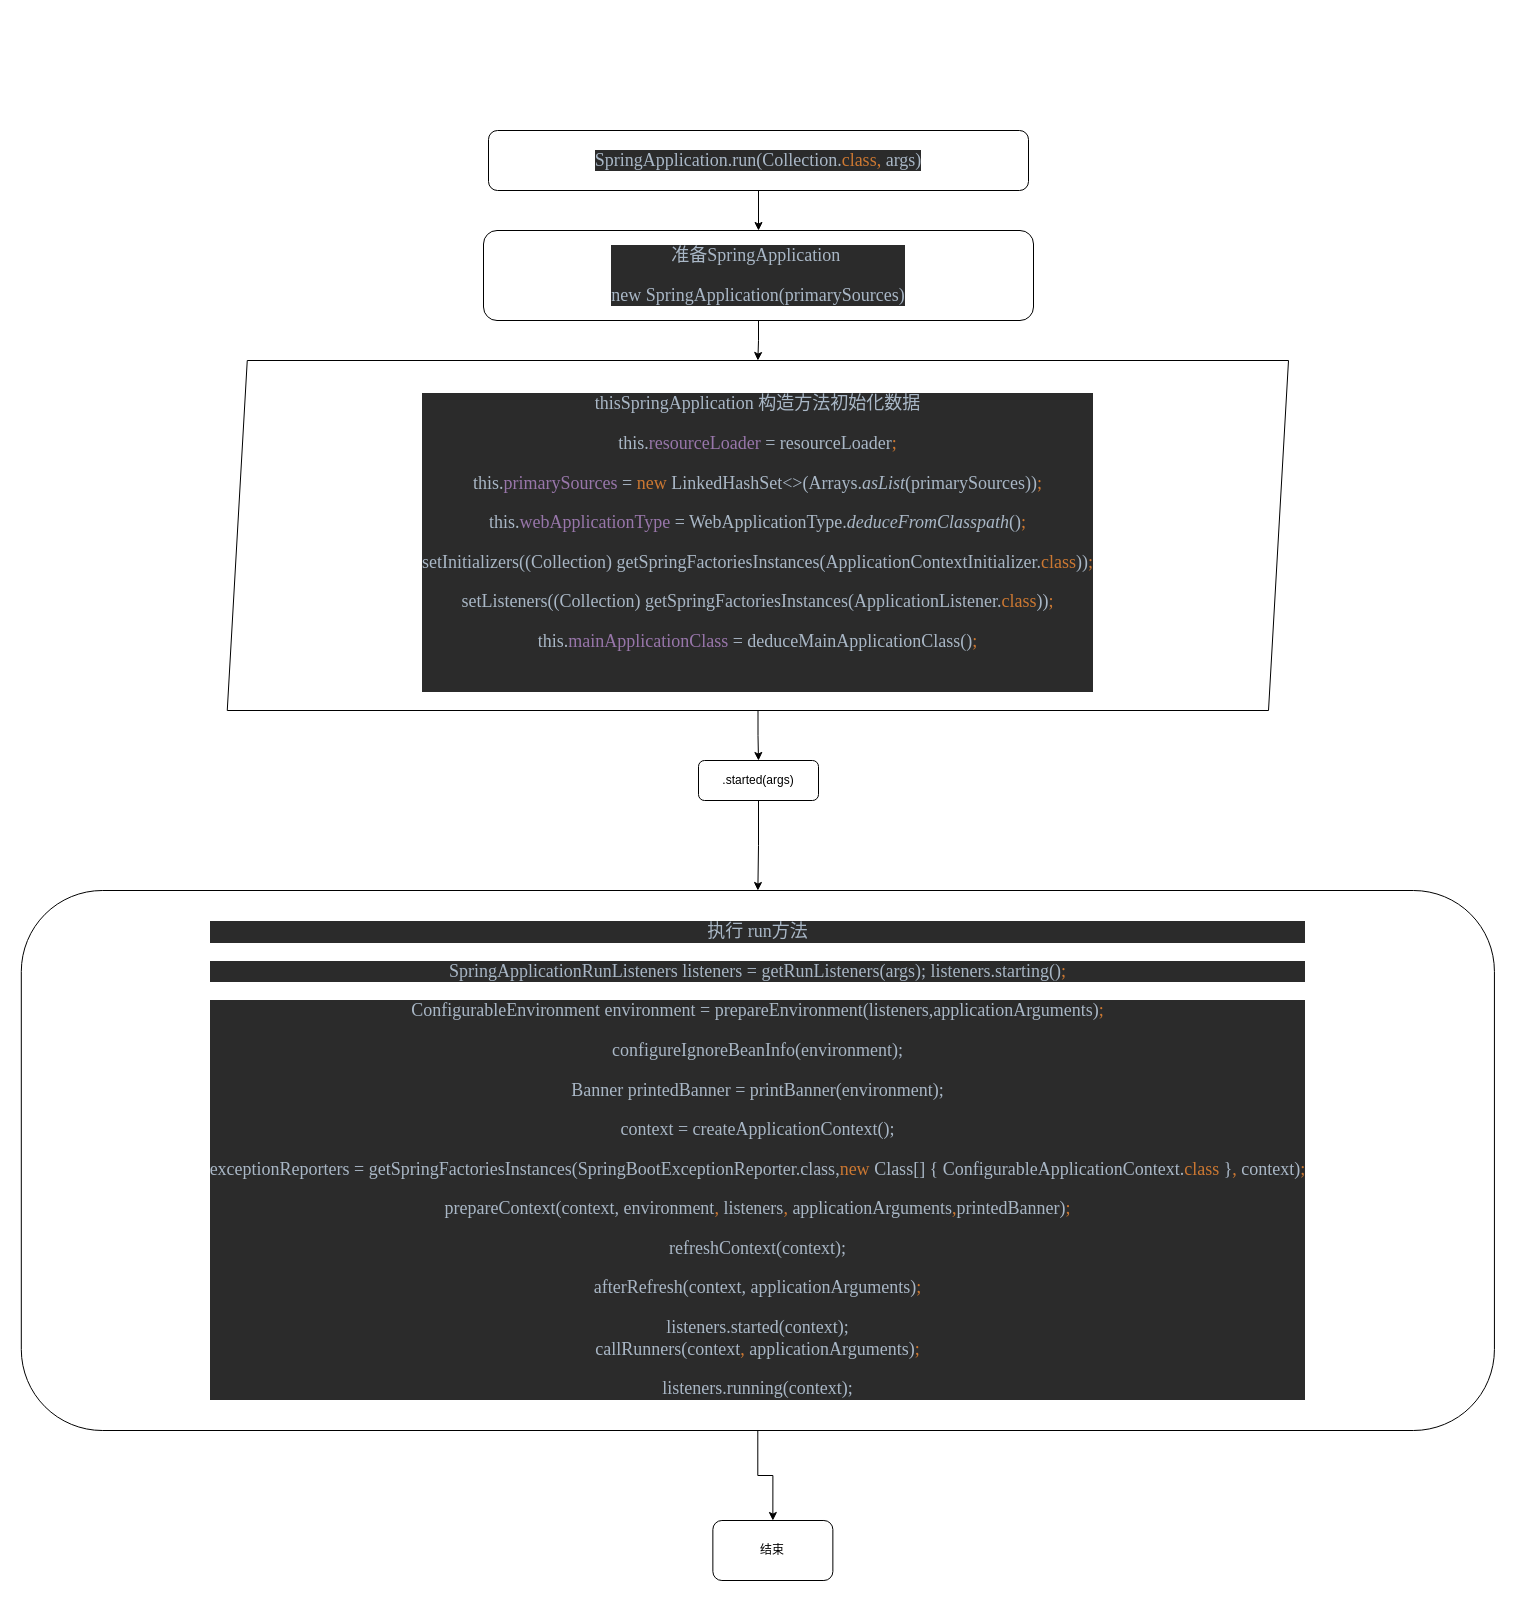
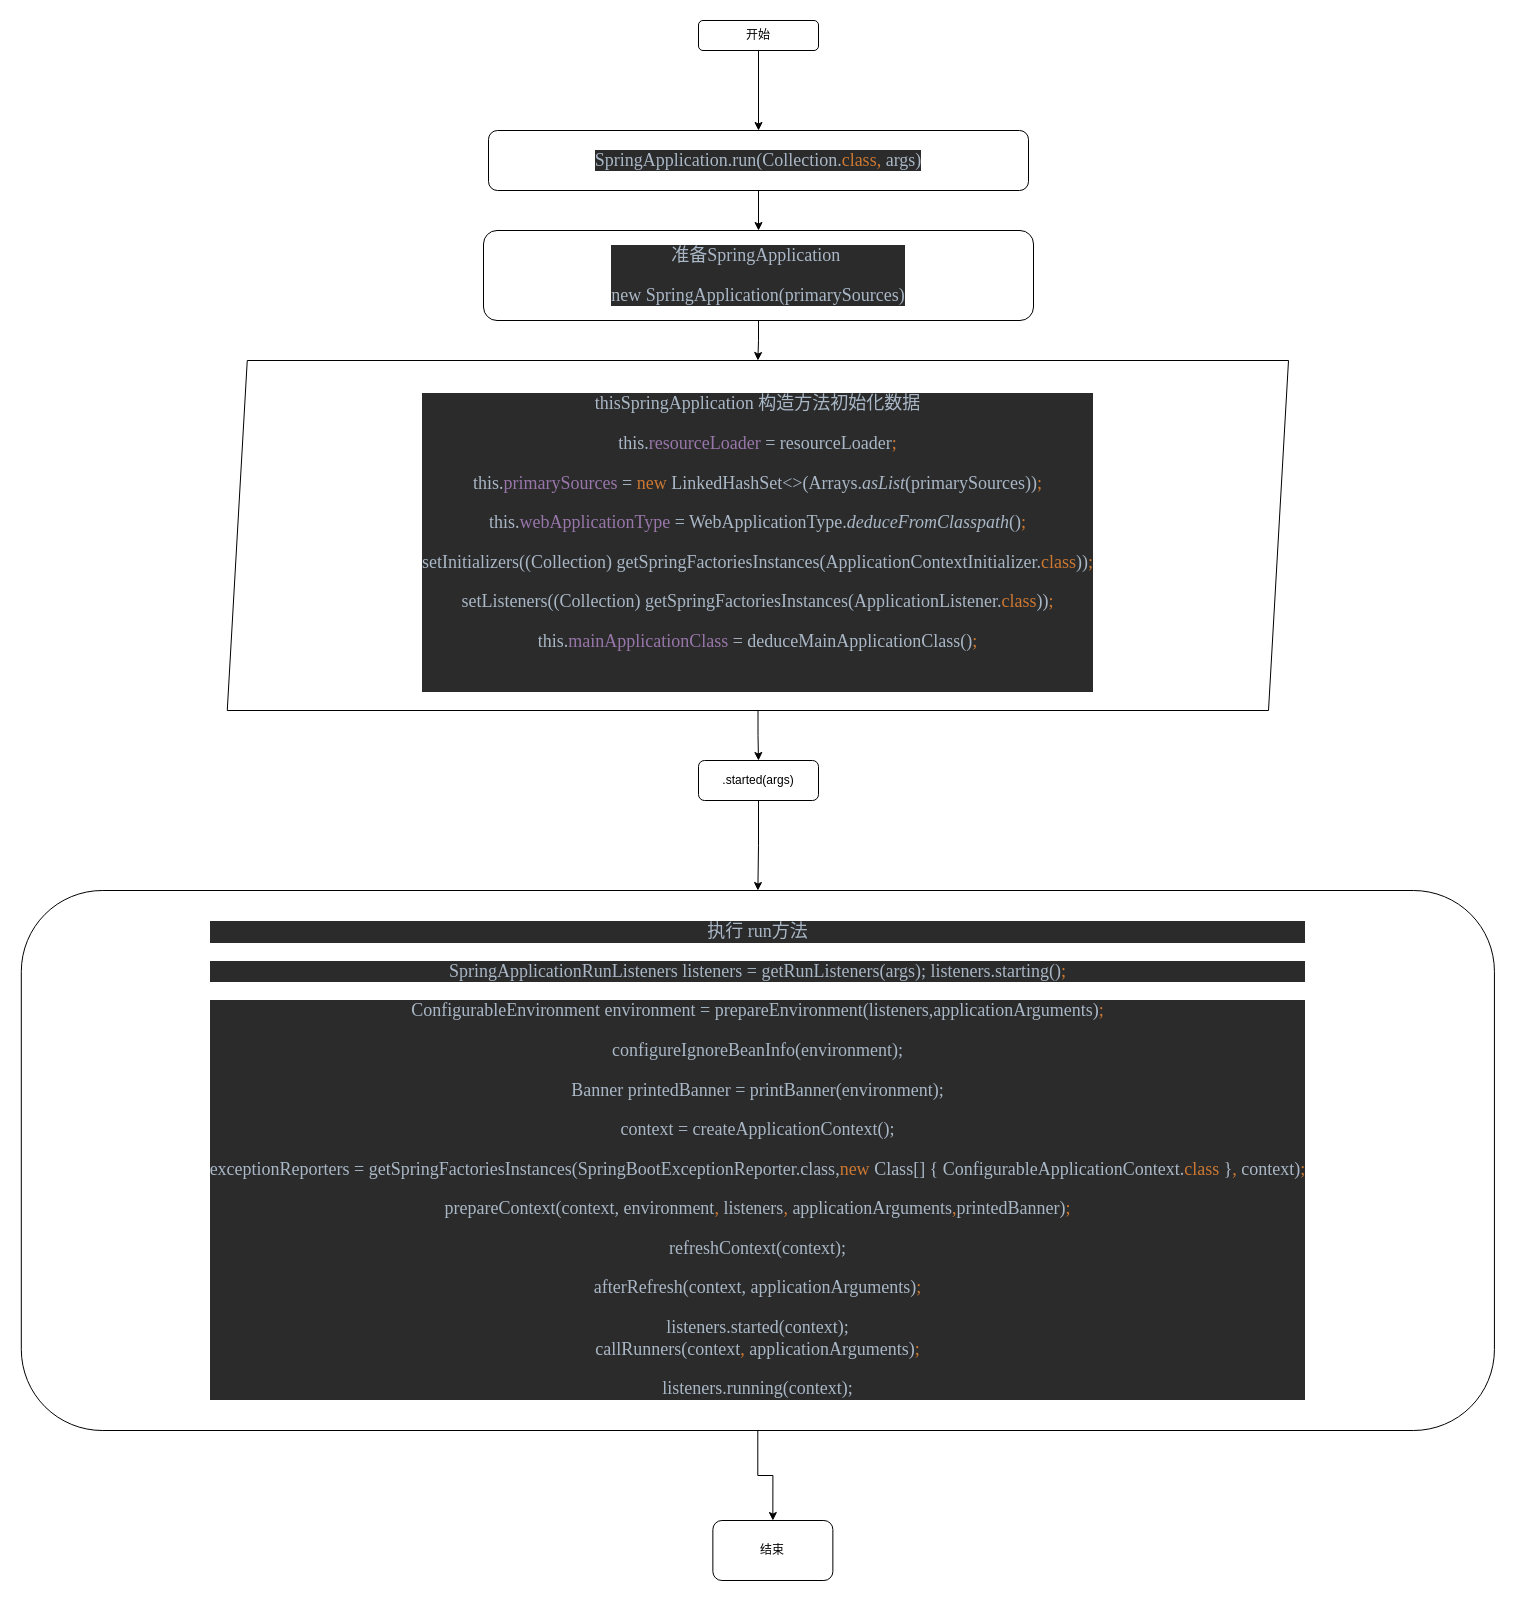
node "开始": added
edge "开始" -> "SpringApplication.run(Collection.class, args)": added
